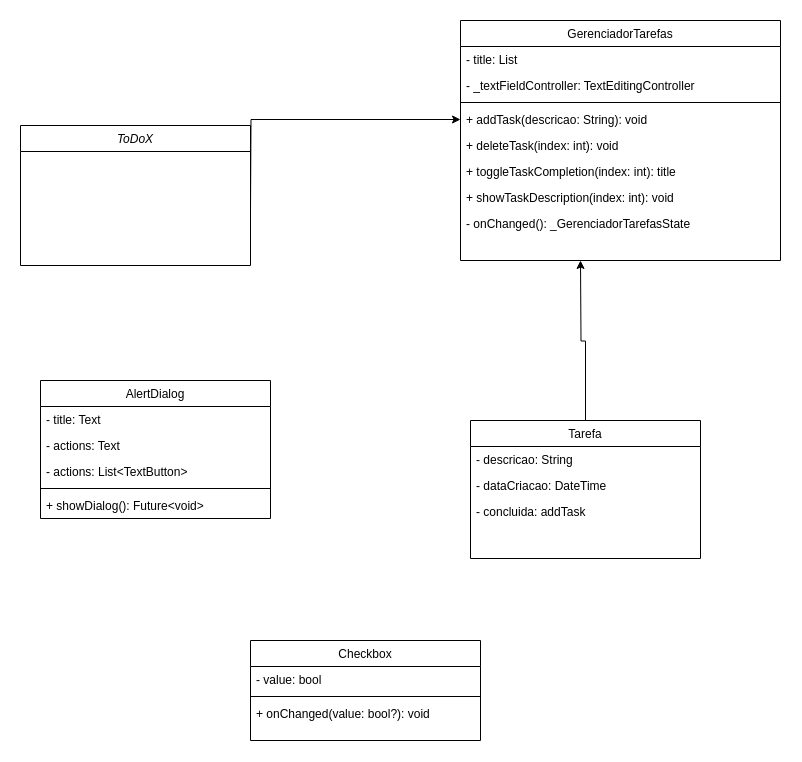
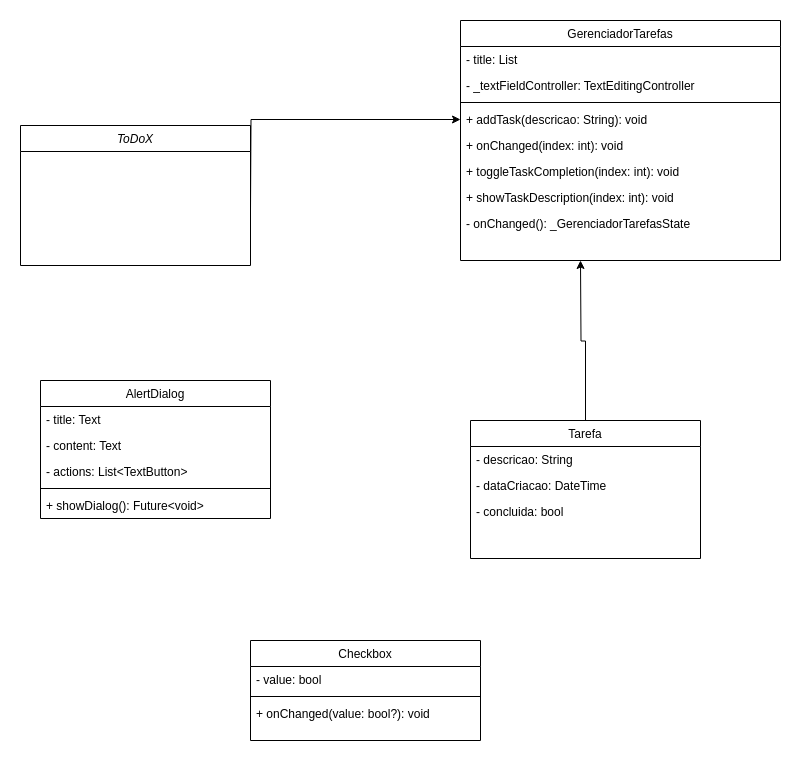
node "+ deleteTask(index: int): void": label "+ deleteTask(index: int): void" -> "+ onChanged(index: int): void"
node "+ toggleTaskCompletion(index: int): title": label "+ toggleTaskCompletion(index: int): title" -> "+ toggleTaskCompletion(index: int): void"
node "- actions: Text": label "- actions: Text" -> "- content: Text"
node "- concluida: addTask": label "- concluida: addTask" -> "- concluida: bool"
